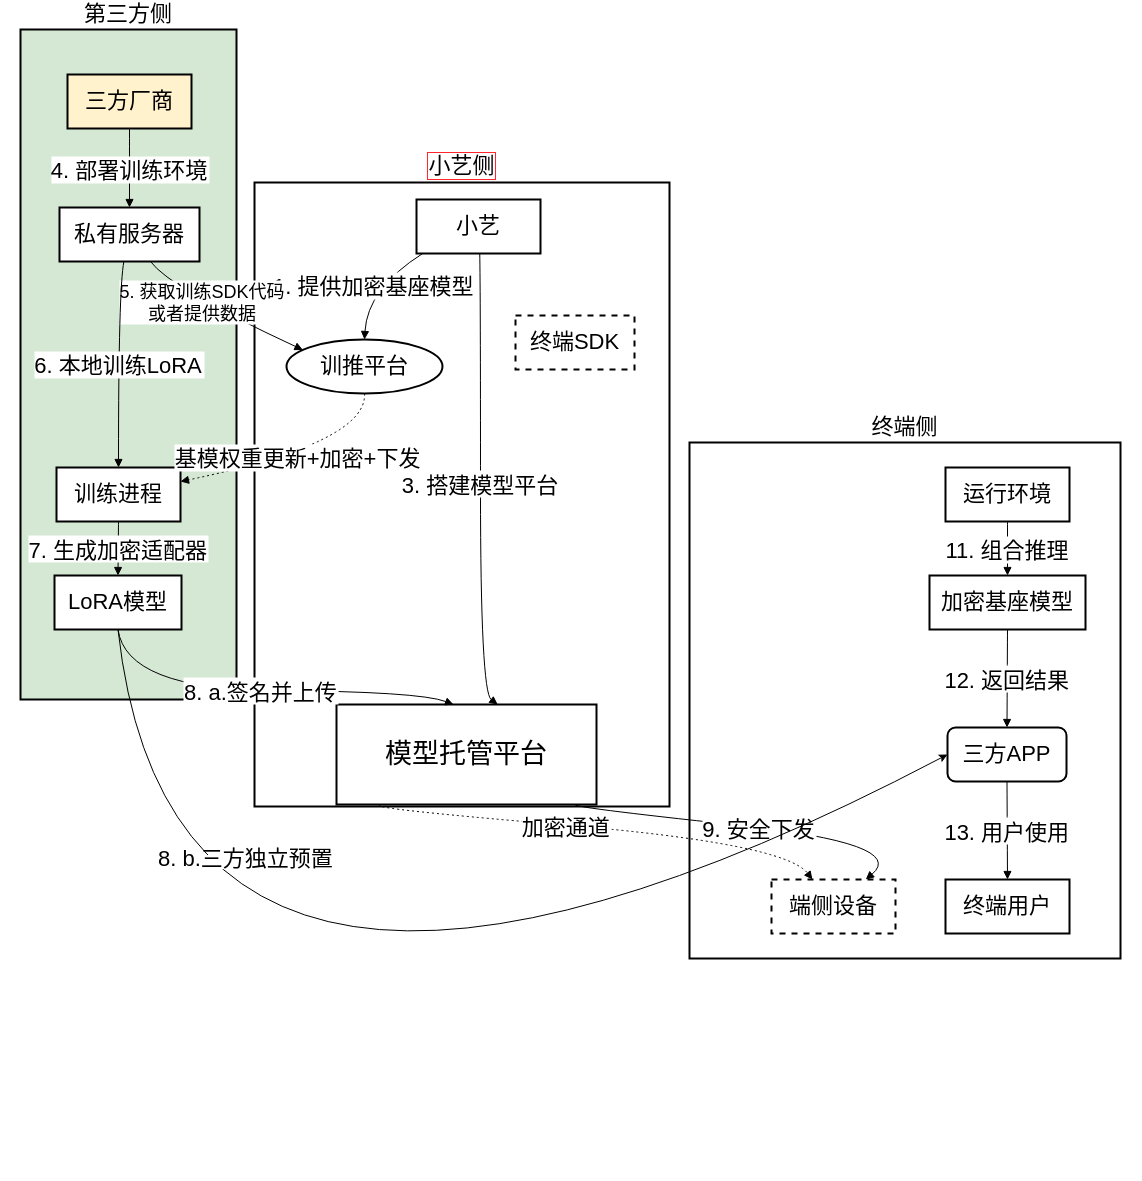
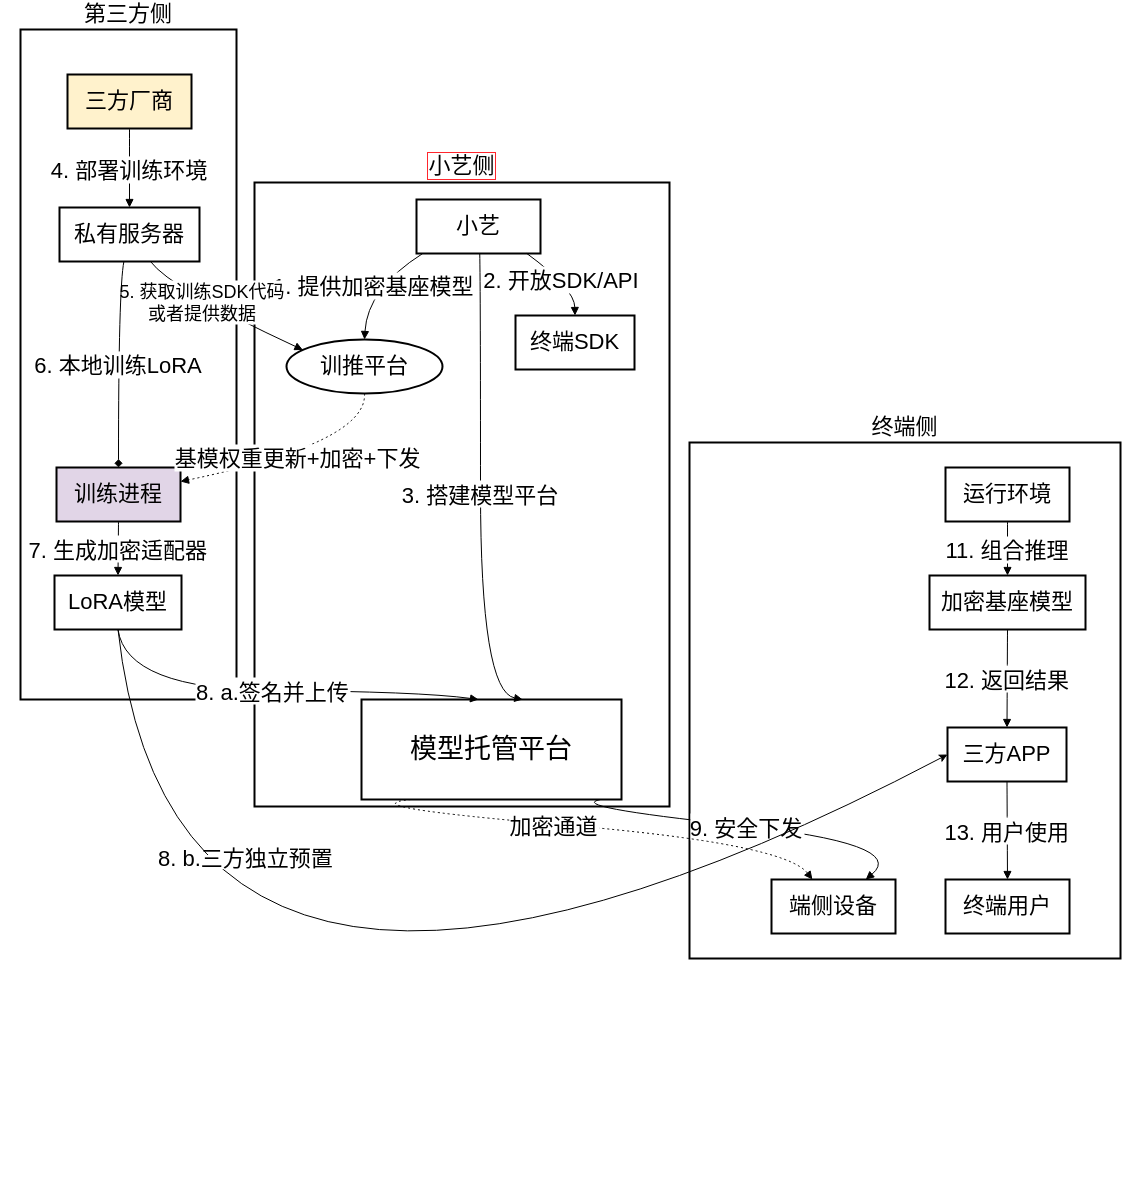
edge "小艺" -> "终端SDK": added, label "2. 开放SDK/API"
node "终端SDK": style dashed -> solid
node "第三方侧": fillcolor #d5e8d4 -> #ffffff
edge "私有服务器" -> "训练进程": arrowhead block -> diamond
node "训练进程": fillcolor #ffffff -> #e1d5e7
node "模型托管平台": moved (467, 755) -> (492, 750)
node "三方APP": shape rounded rectangle -> rectangle
node "端侧设备": style dashed -> solid
